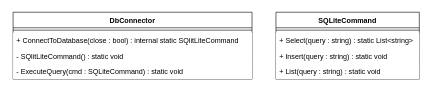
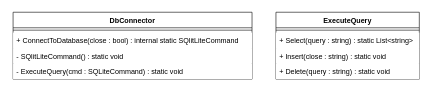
node "SQLiteCommand": label "SQLiteCommand" -> "ExecuteQuery"
node "+ Insert(query : string) : static void": label "+ Insert(query : string) : static void" -> "+ Insert(close : string) : static void"
node "+ List(query : string) : static void": label "+ List(query : string) : static void" -> "+ Delete(query : string) : static void"
